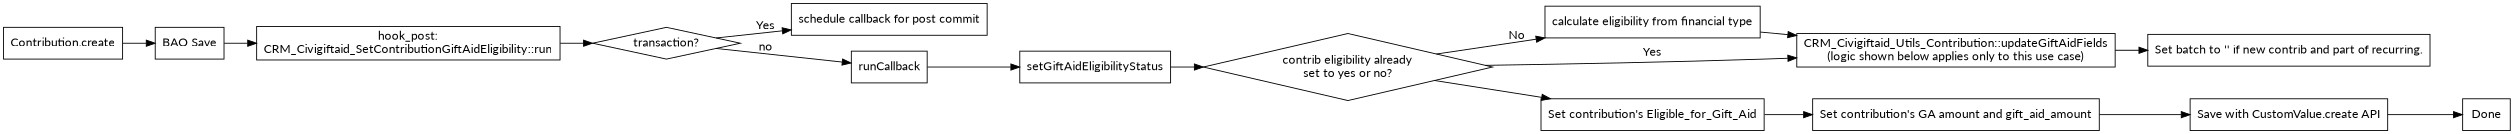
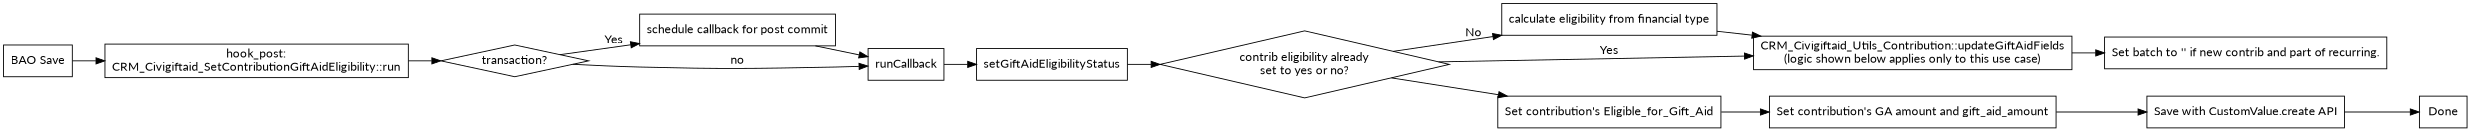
node "Contribution.create": removed
edge "schedule callback for post commit" -> "runCallback": added
